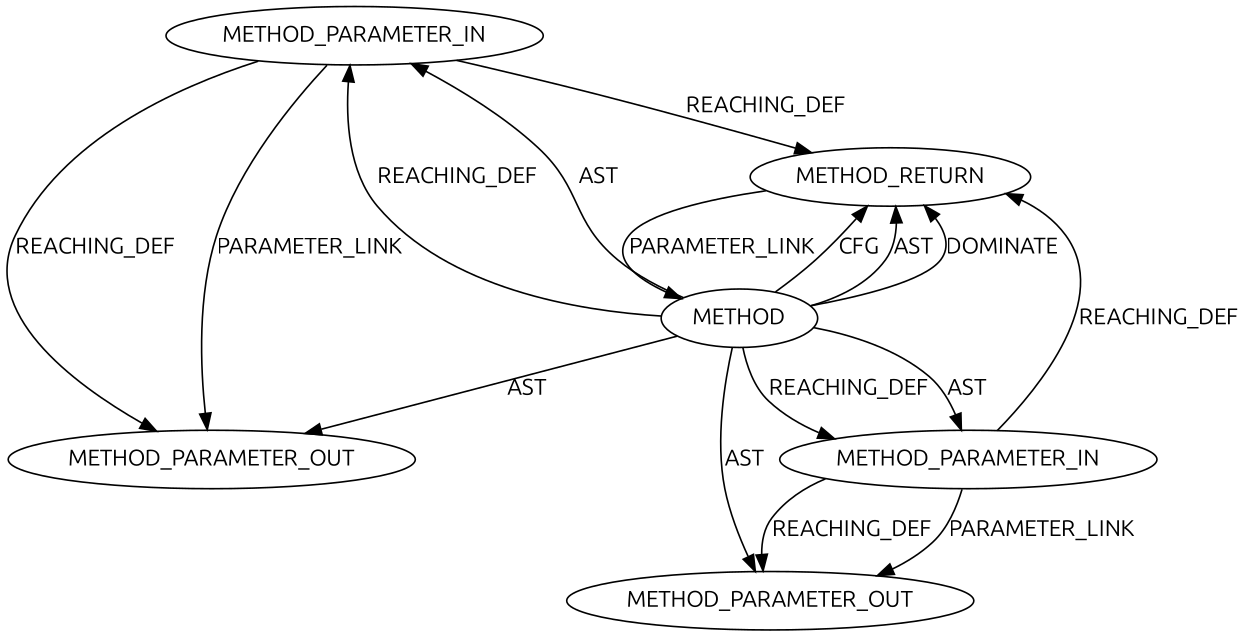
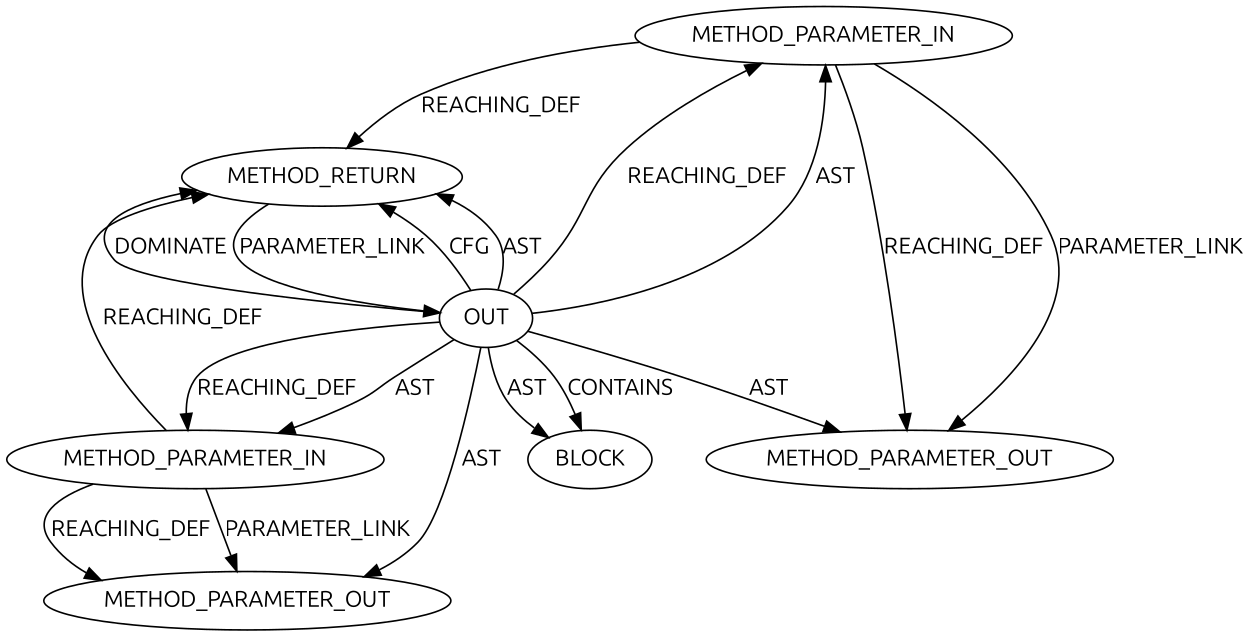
node "METHOD": label "METHOD" -> "OUT"
node "BLOCK": added
